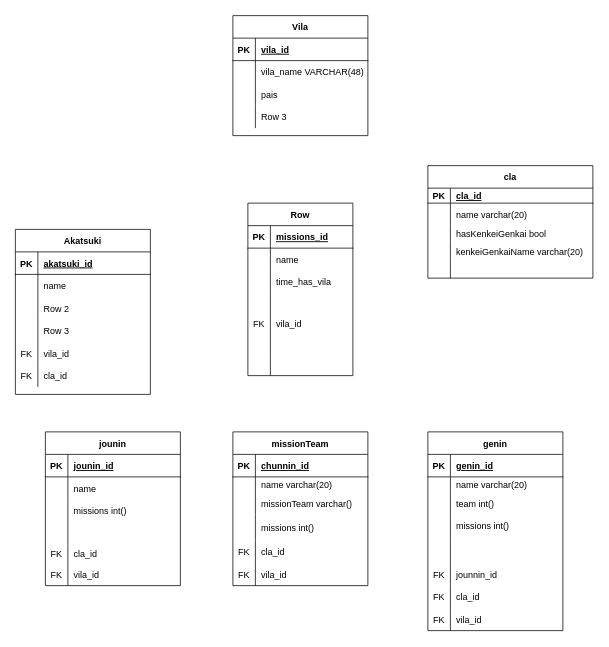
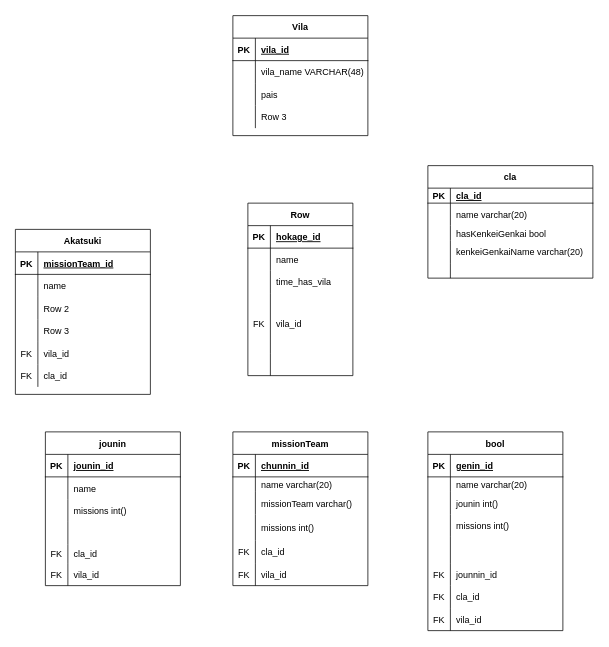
node "missions_id": label "missions_id" -> "hokage_id"
node "akatsuki_id": label "akatsuki_id" -> "missionTeam_id"
node "genin": label "genin" -> "bool"
node "team int()": label "team int()" -> "jounin int()"
